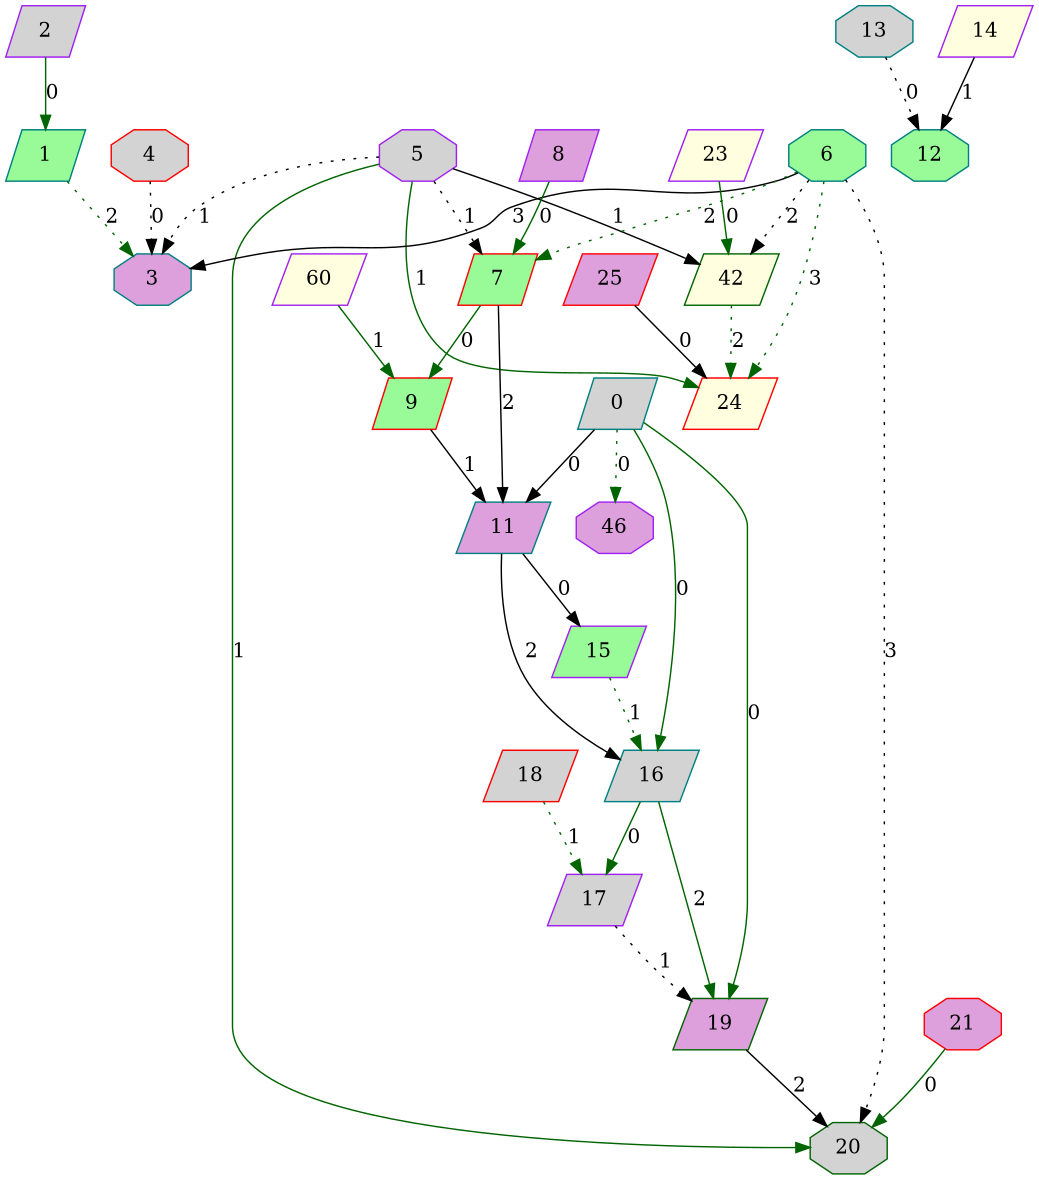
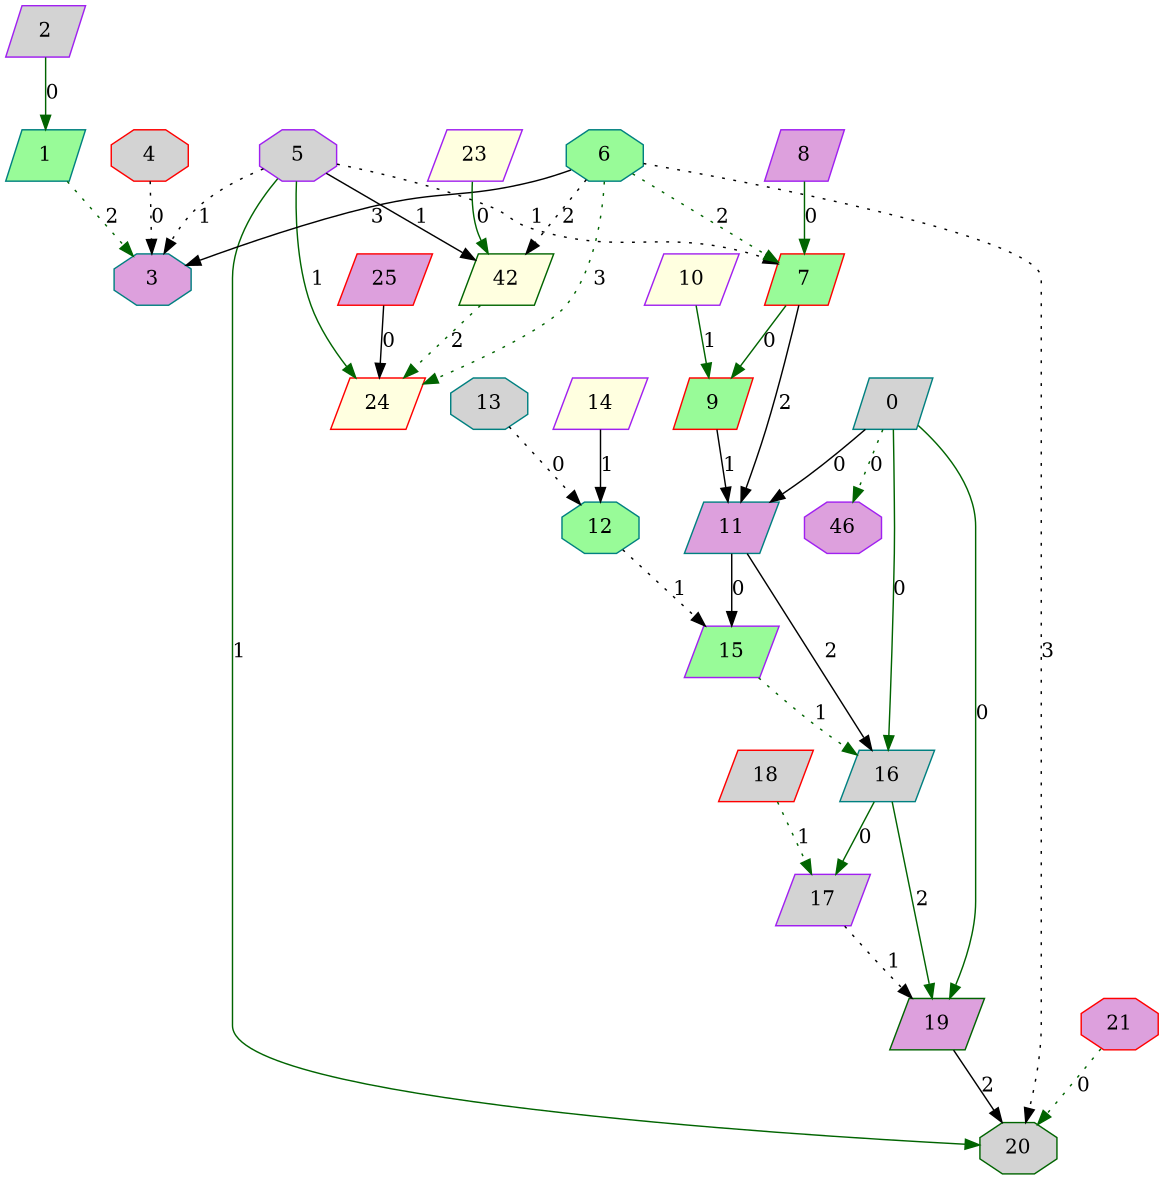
node "60": label "60" -> "10"
edge "12" -> "15": added, label "1"
edge "21" -> "20": style solid -> dotted
